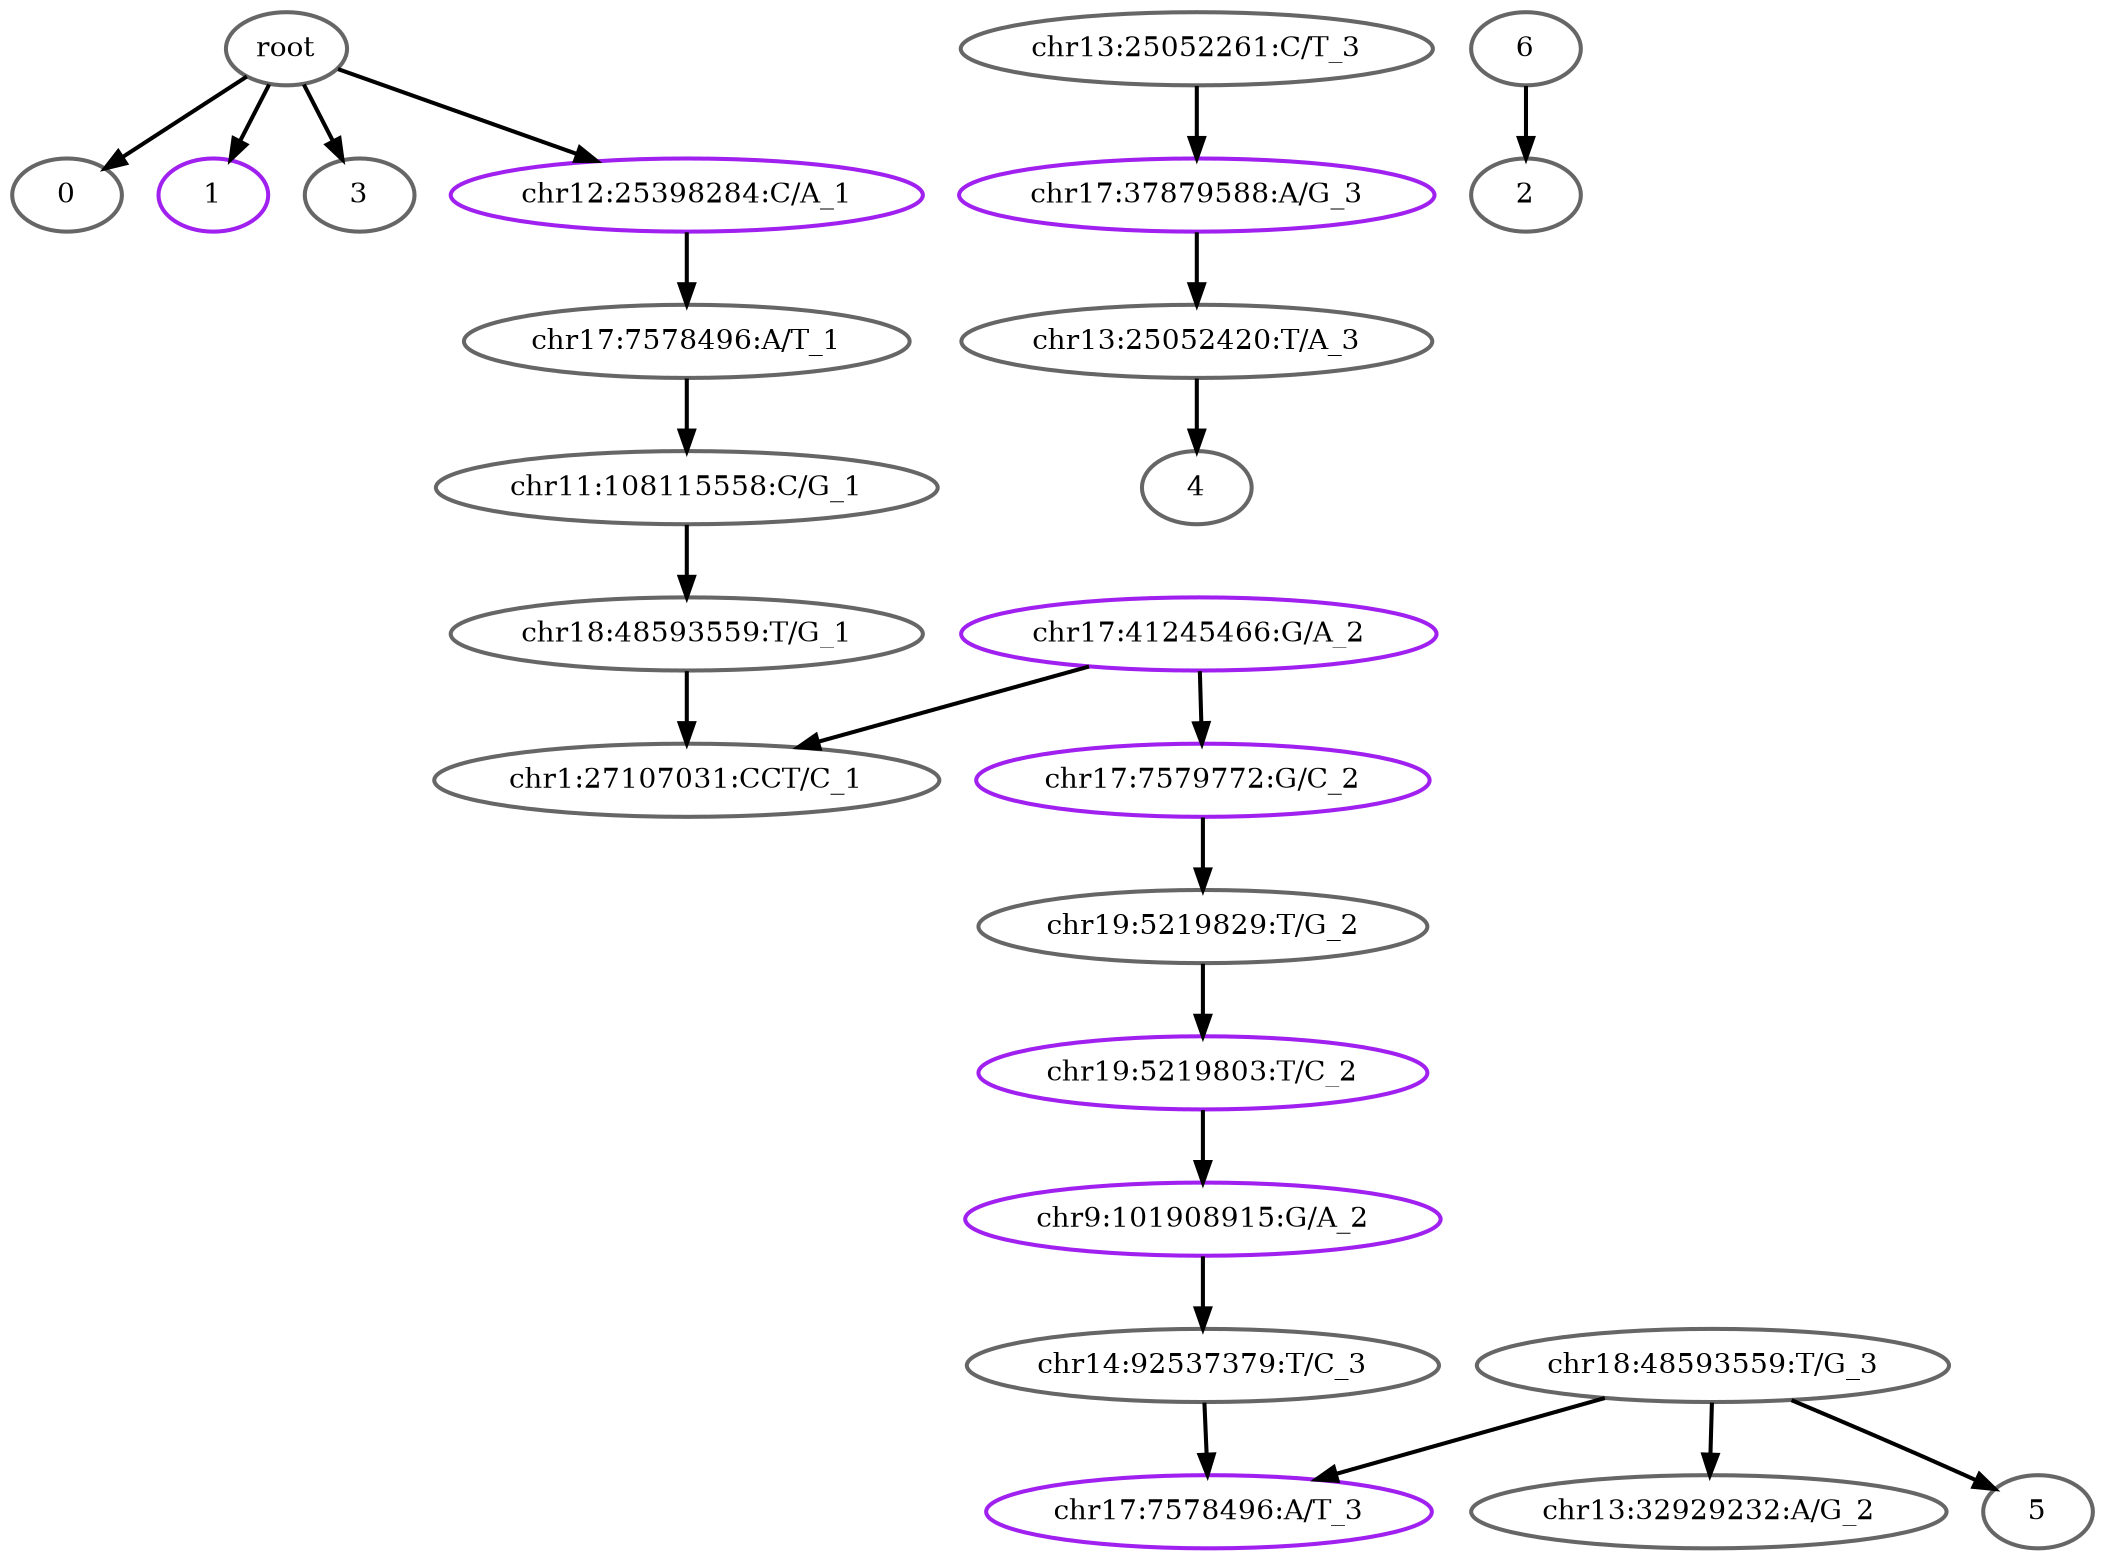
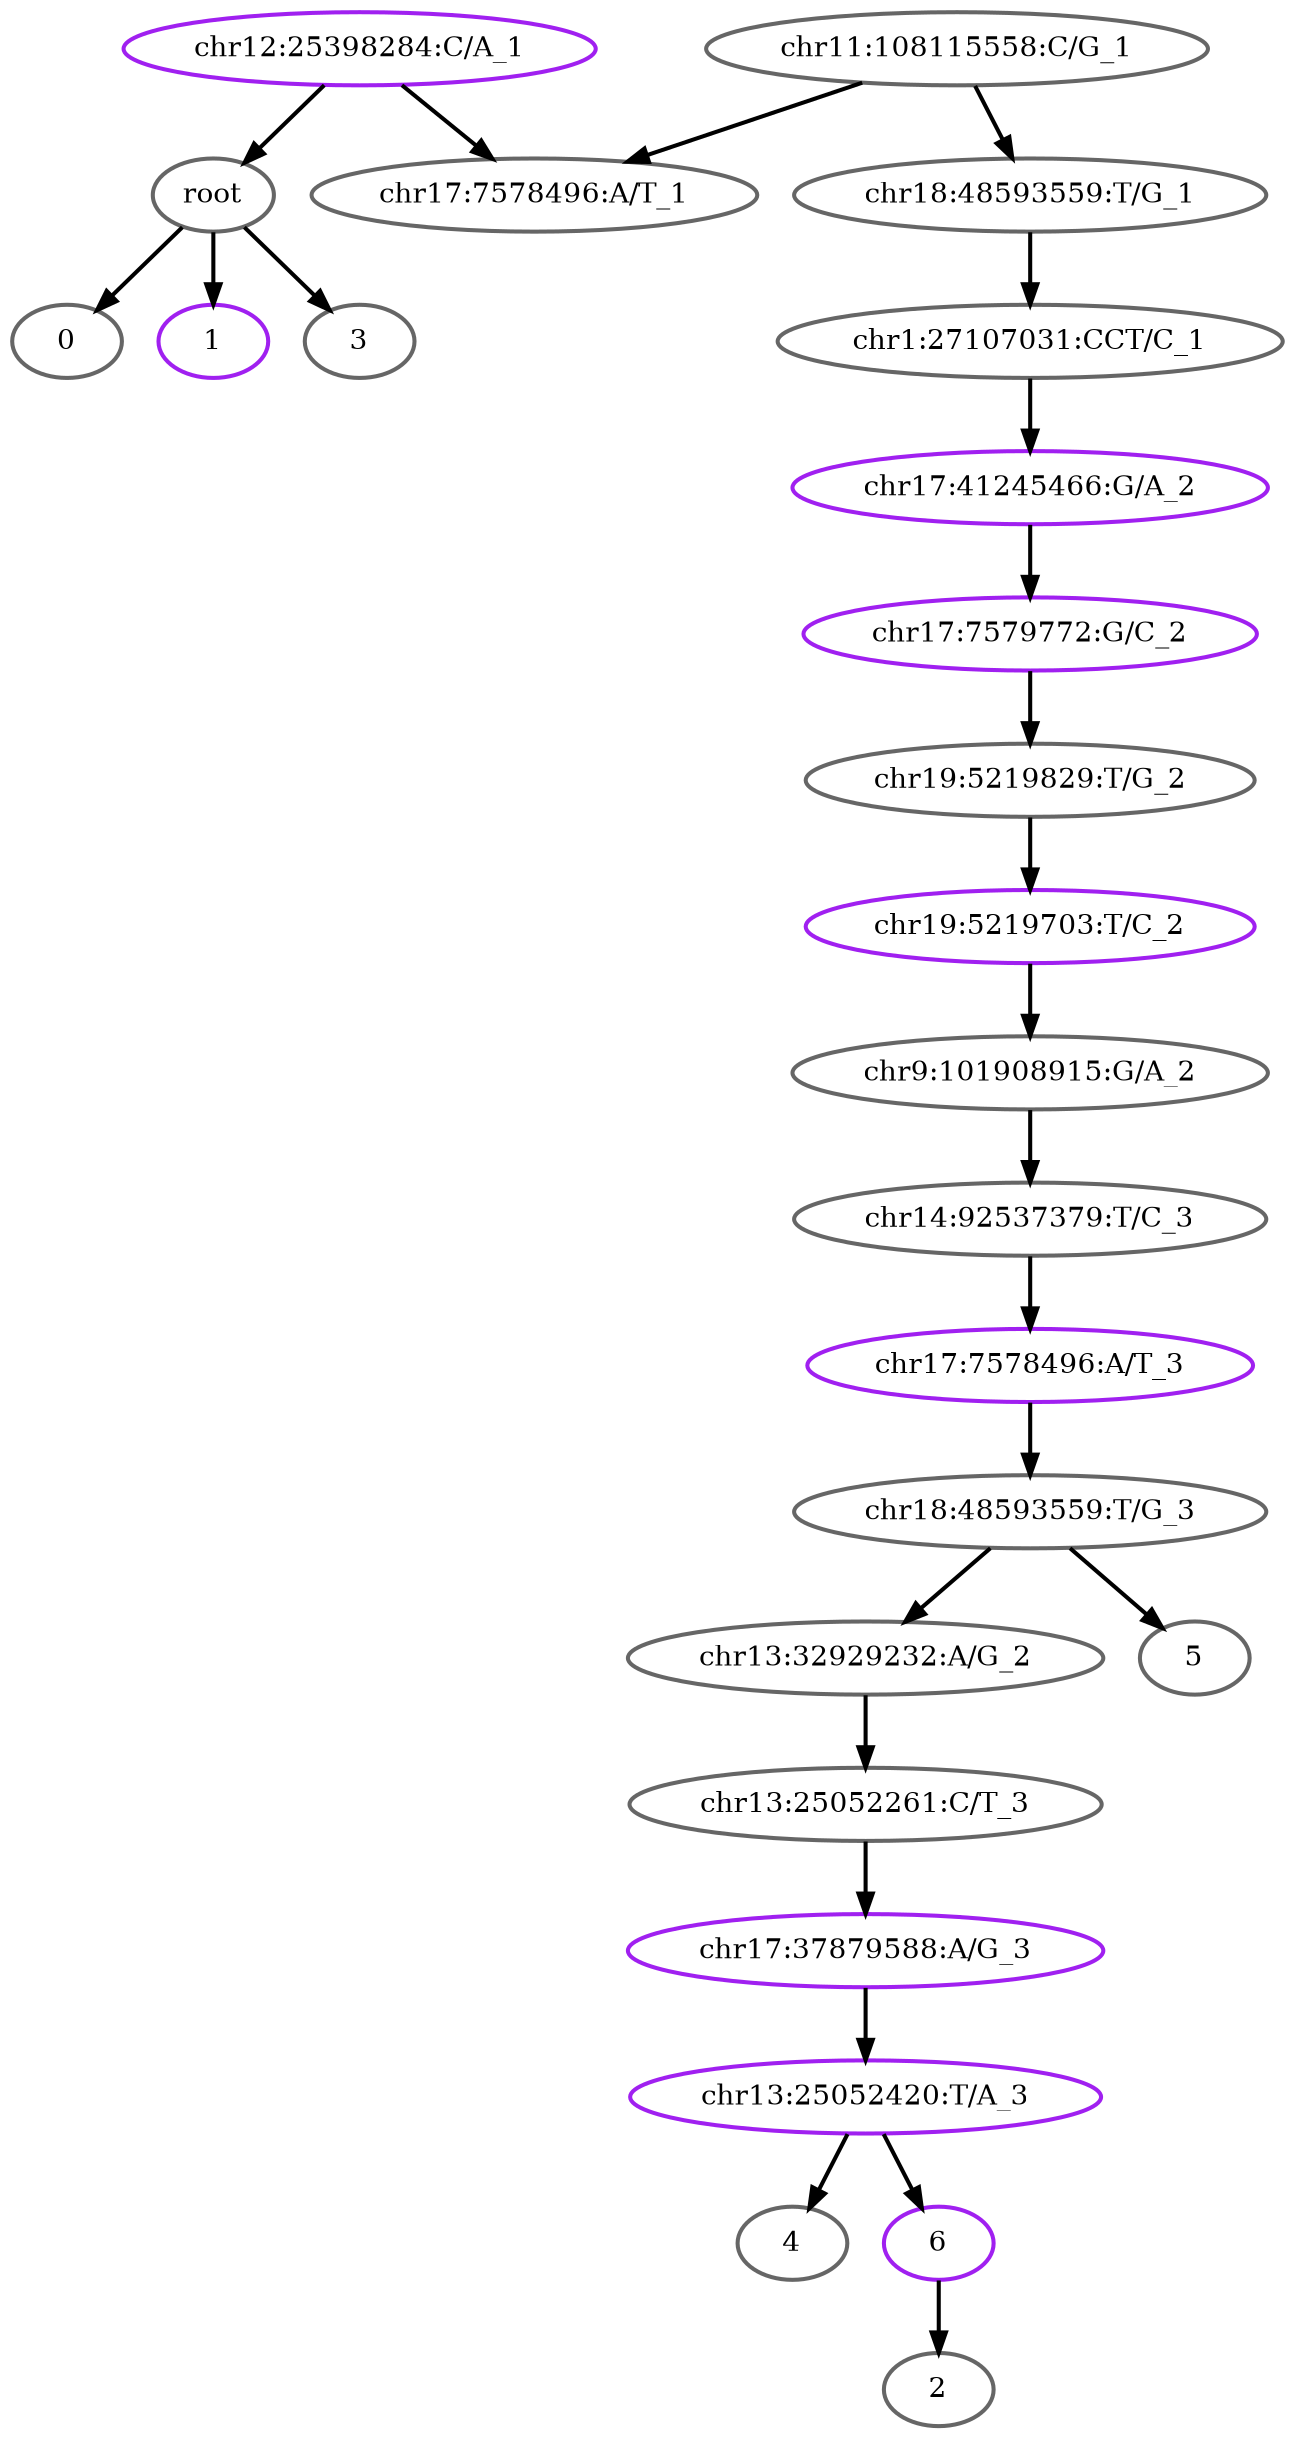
node "6": color gray40 -> purple
edge "root" -> "chr12:25398284:C/A_1": reversed
node "chr13:25052420:T/A_3": color gray40 -> purple
edge "chr17:7578496:A/T_1" -> "chr11:108115558:C/G_1": reversed
edge "chr17:41245466:G/A_2" -> "chr1:27107031:CCT/C_1": reversed
node "chr19:5219803:T/C_2": label "chr19:5219803:T/C_2" -> "chr19:5219703:T/C_2"
node "chr9:101908915:G/A_2": color purple -> gray40
edge "chr18:48593559:T/G_3" -> "chr17:7578496:A/T_3": reversed
edge "chr13:32929232:A/G_2" -> "chr13:25052261:C/T_3": added
edge "chr13:25052420:T/A_3" -> "6": added
